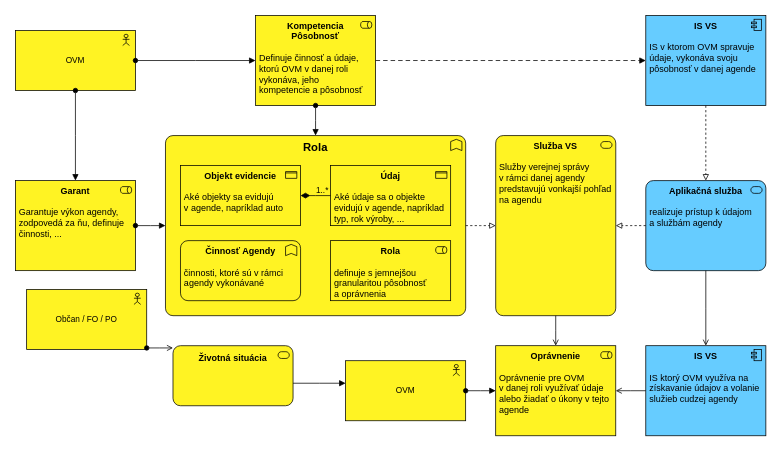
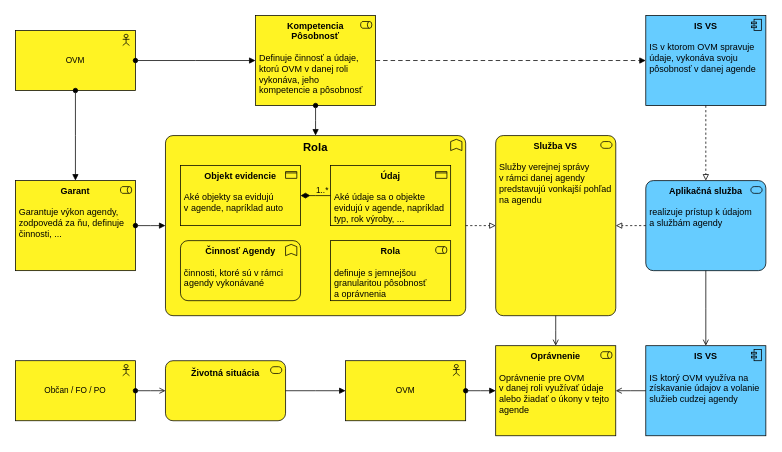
node "Občan / FO / PO": moved (87, 319) -> (75, 390)
node "Životná situácia": moved (233, 375) -> (225, 390)
